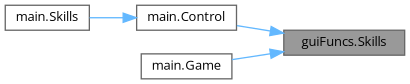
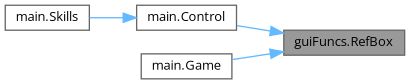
node "guiFuncs.Skills": label "guiFuncs.Skills" -> "guiFuncs.RefBox"
